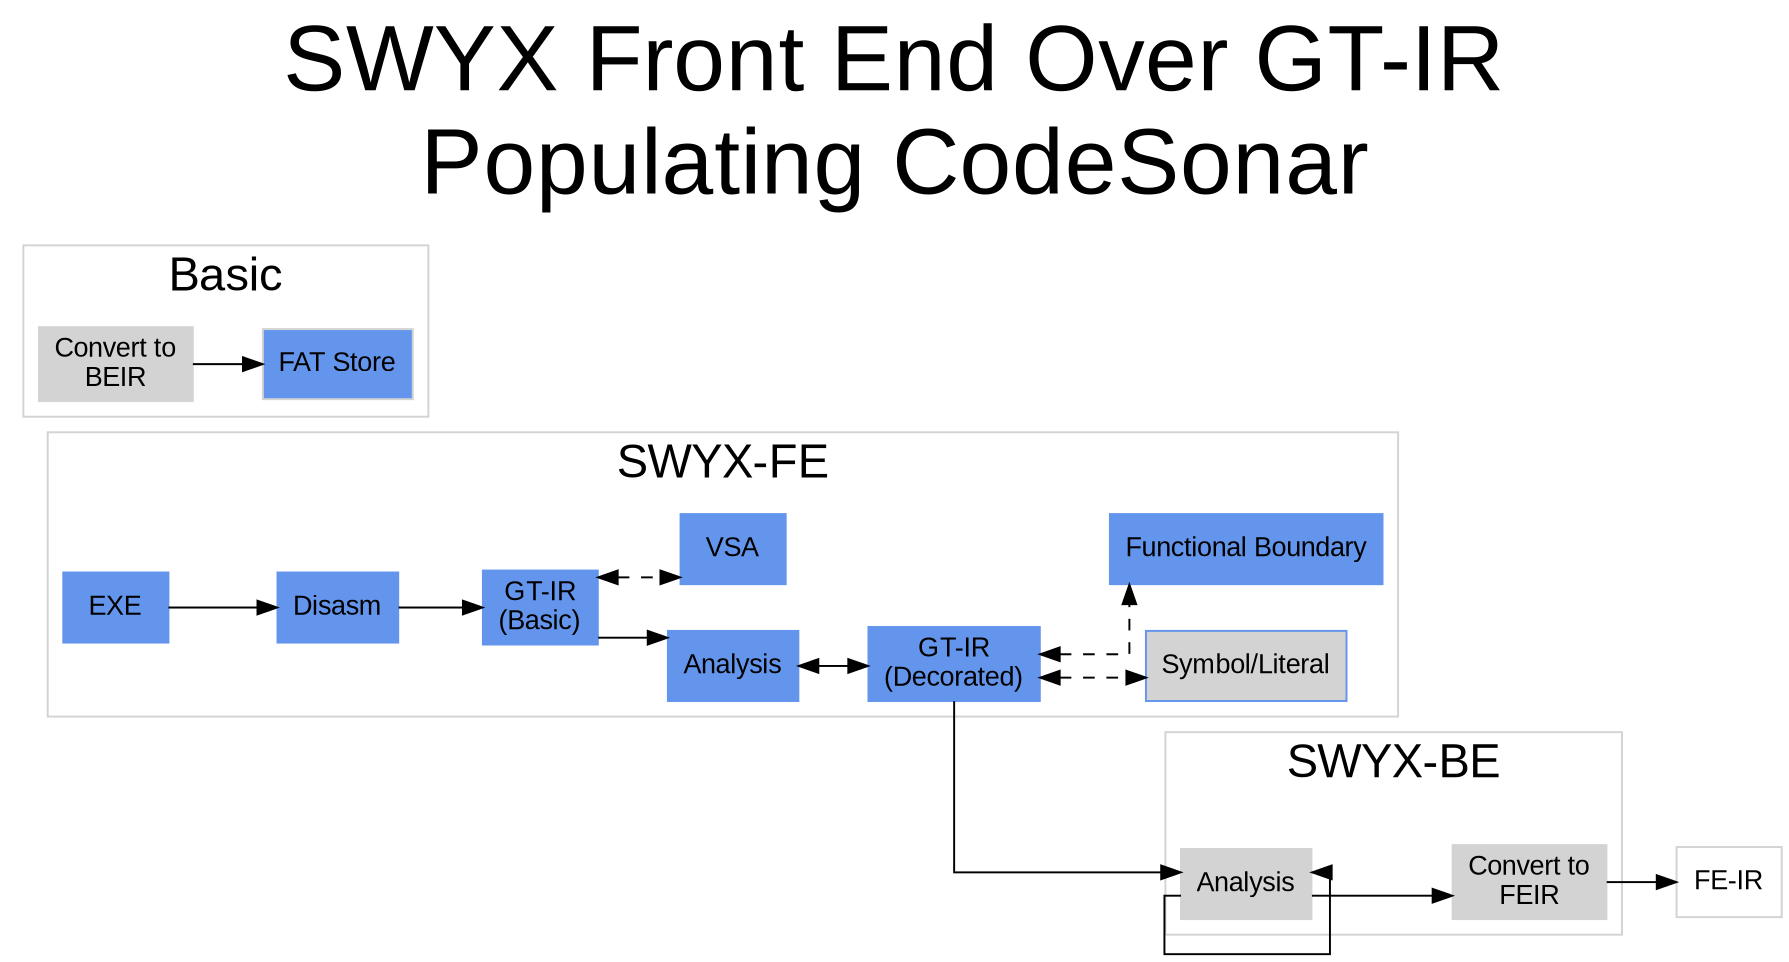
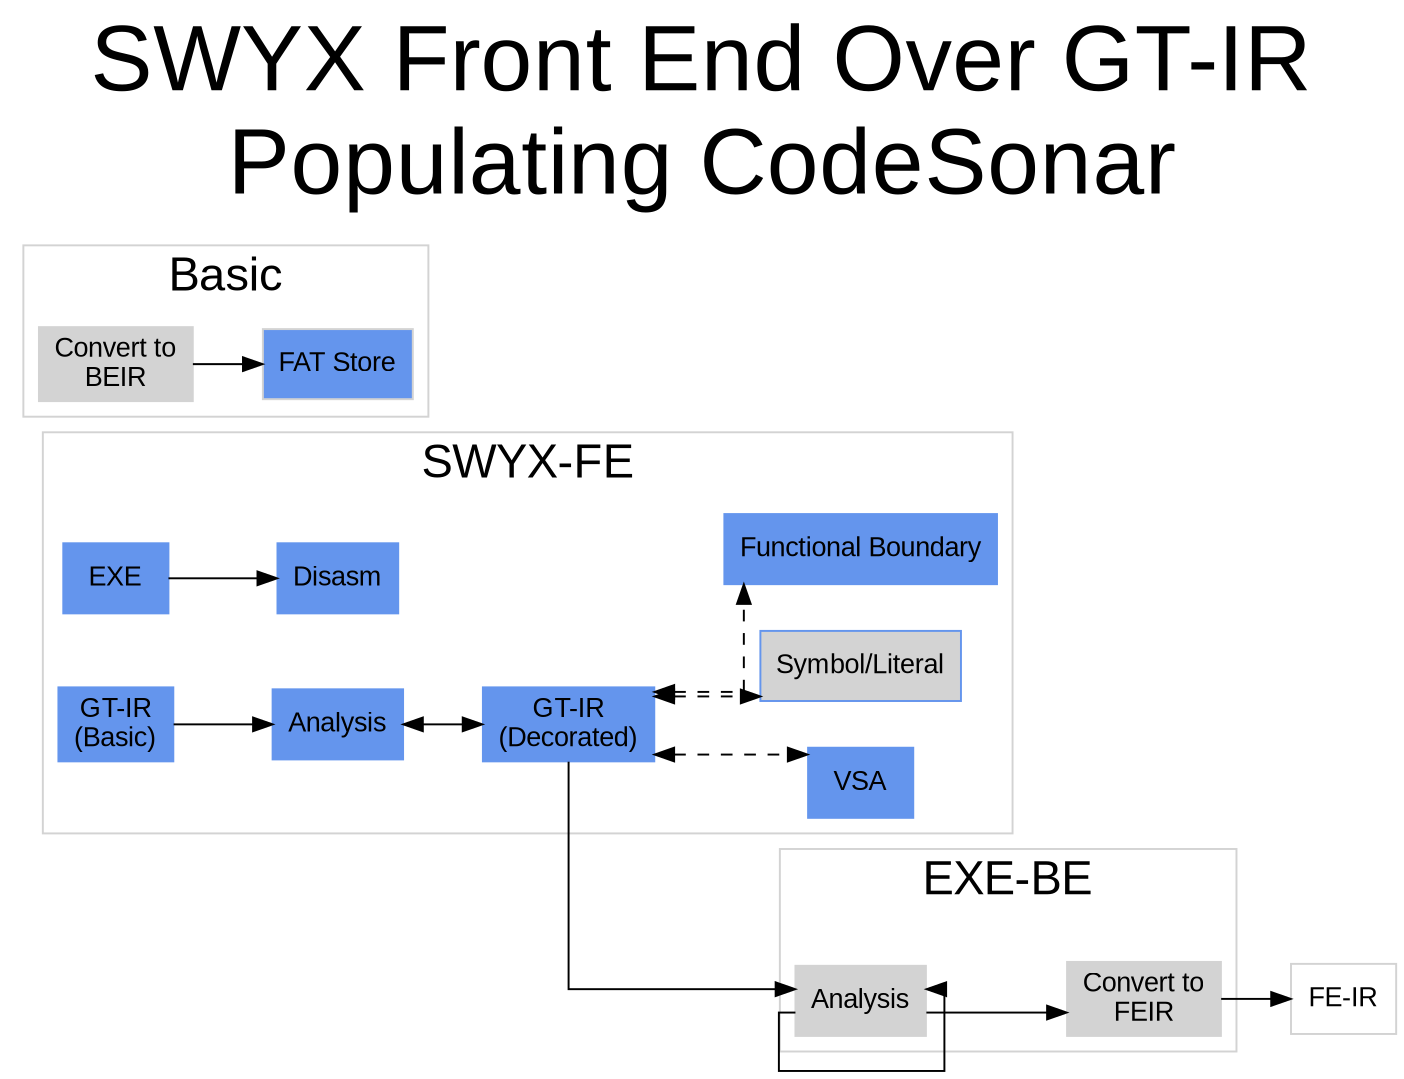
edge "VSA" -- "GT-IR (Basic)": now "VSA" -- "GT-IR (Decorated)"
edge "Disasm" -> "GT-IR (Basic)": removed
cluster "SWYX-BE": label "SWYX-BE" -> "EXE-BE"
